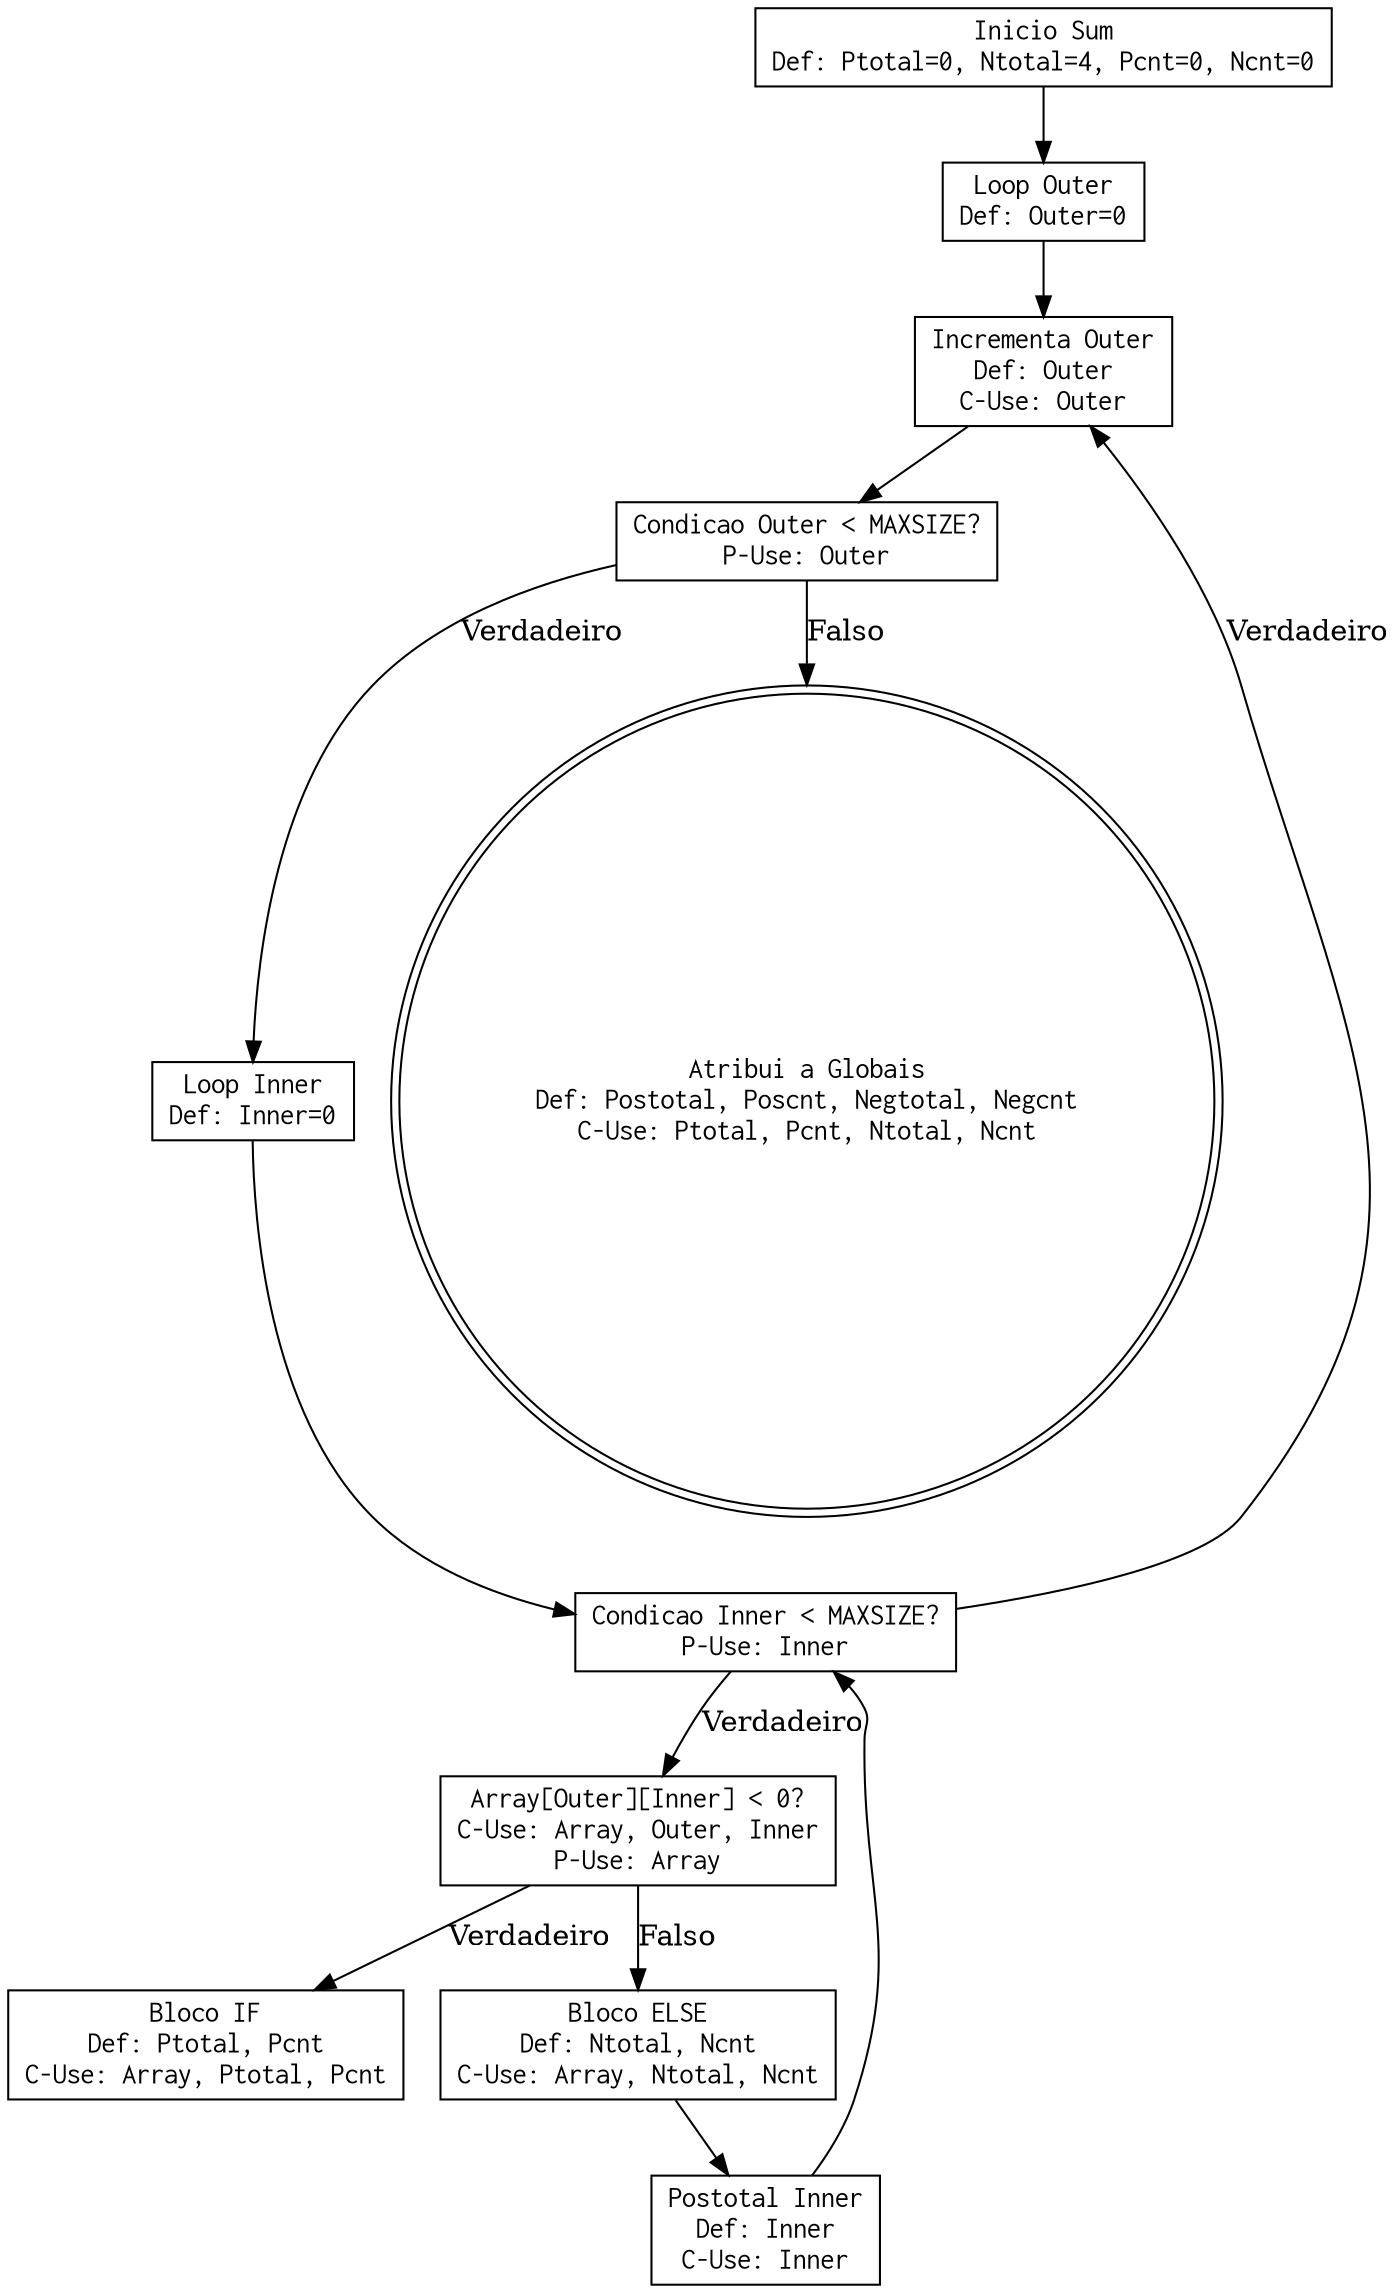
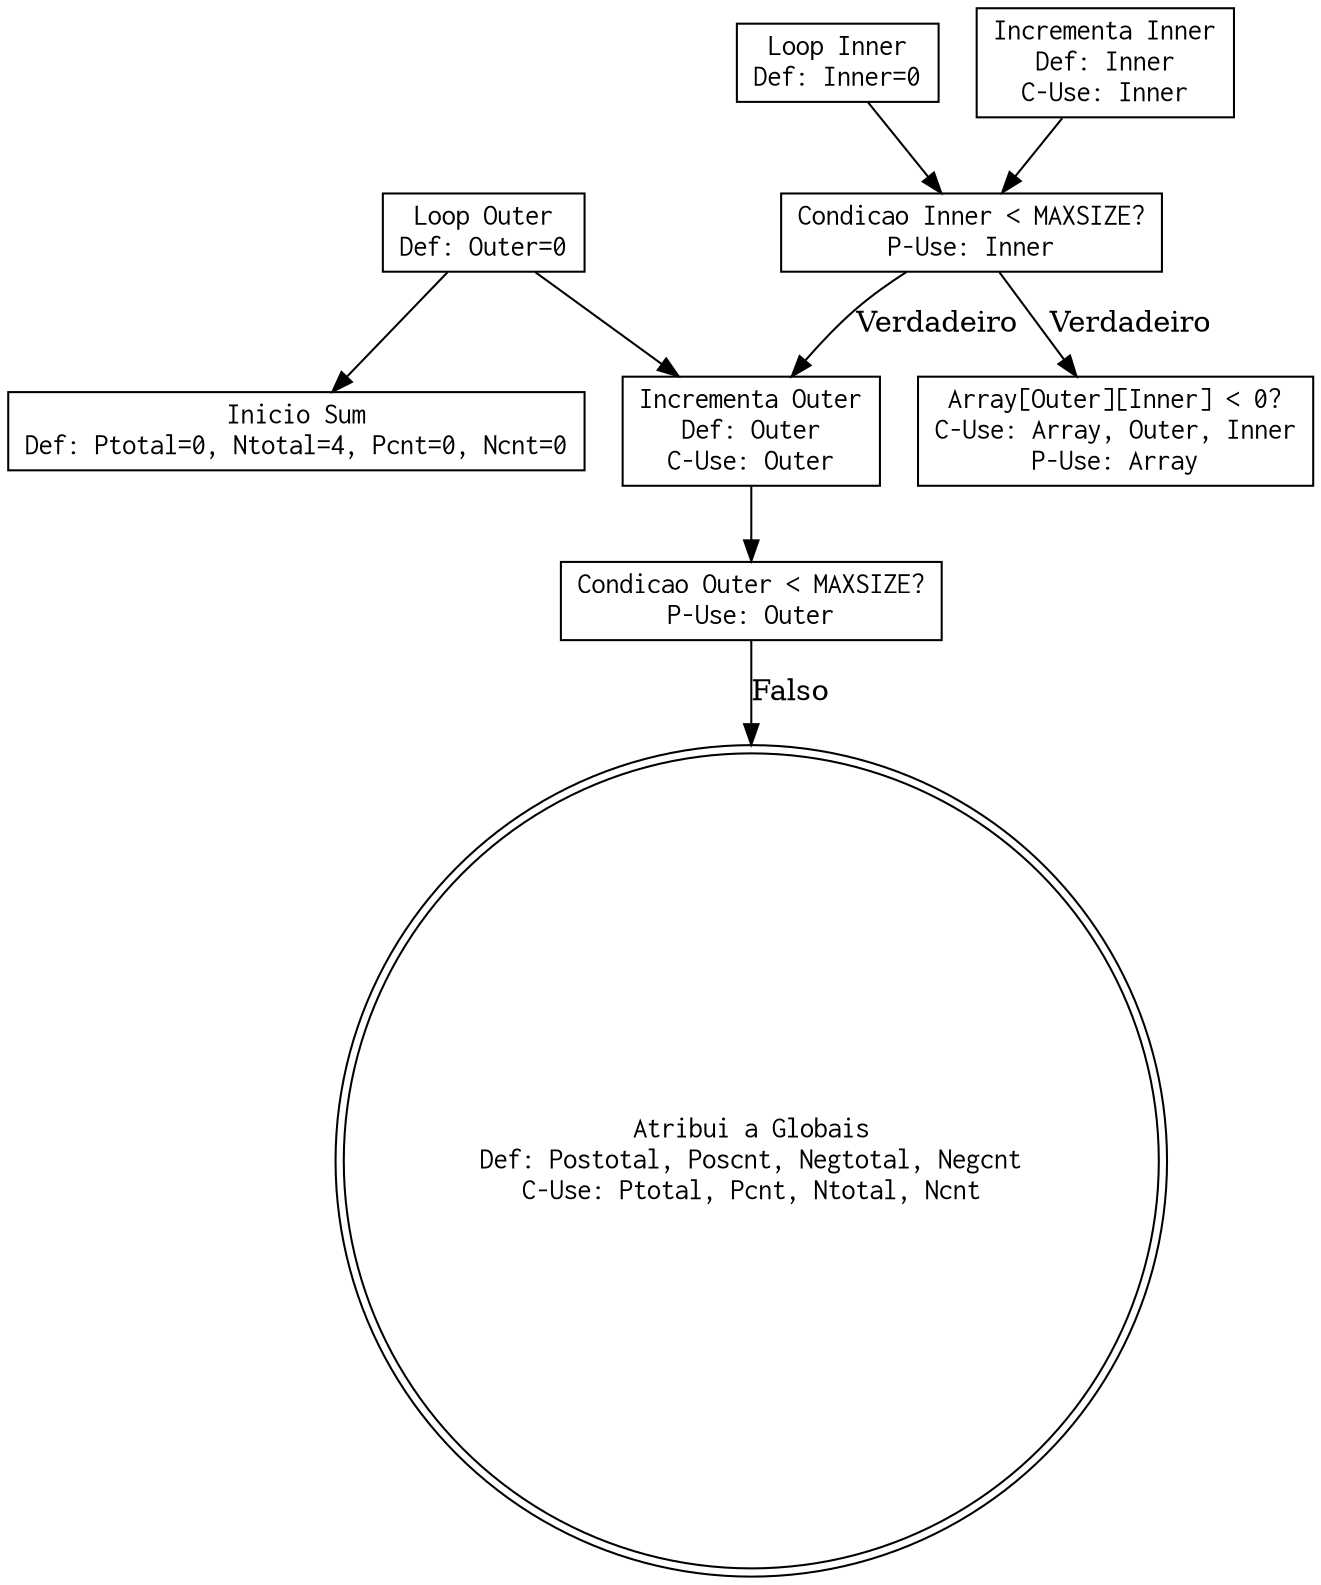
edge "Inicio Sum Def: Ptotal=0, Ntotal=4, Pcnt=0, Ncnt=0" -> "Loop Outer Def: Outer=0": reversed
edge "Condicao Outer < MAXSIZE? P-Use: Outer" -> "Loop Inner Def: Inner=0": removed, label "Verdadeiro"
node "Bloco IF Def: Ptotal, Pcnt C-Use: Array, Ptotal, Pcnt": removed
node "Bloco ELSE Def: Ntotal, Ncnt C-Use: Array, Ntotal, Ncnt": removed
node "Postotal Inner Def: Inner C-Use: Inner": label "Postotal Inner Def: Inner C-Use: Inner" -> "Incrementa Inner Def: Inner C-Use: Inner"
